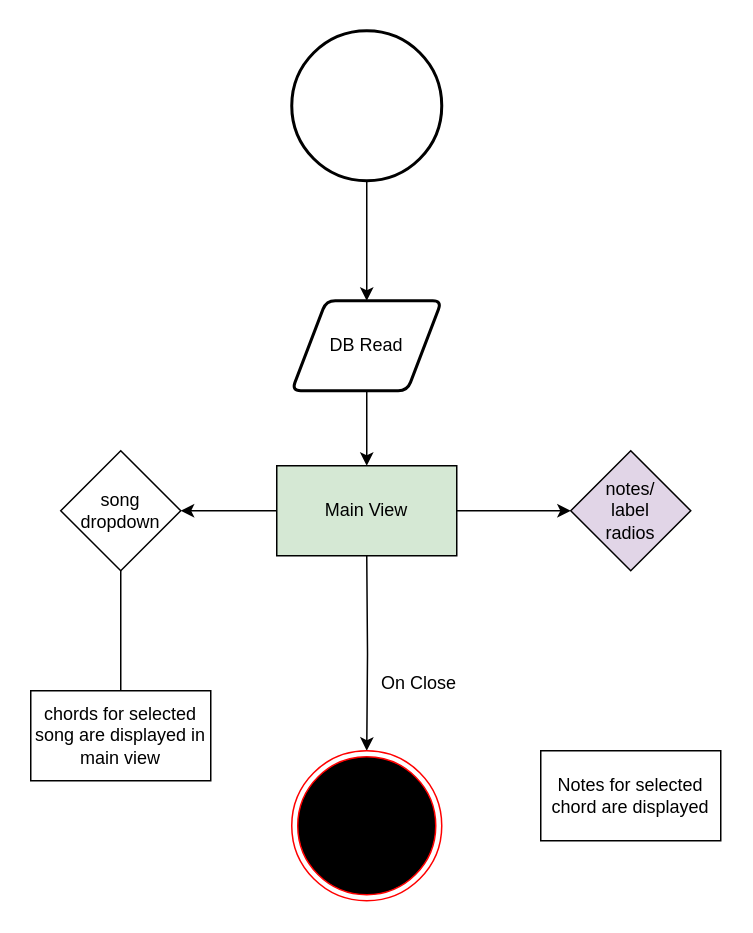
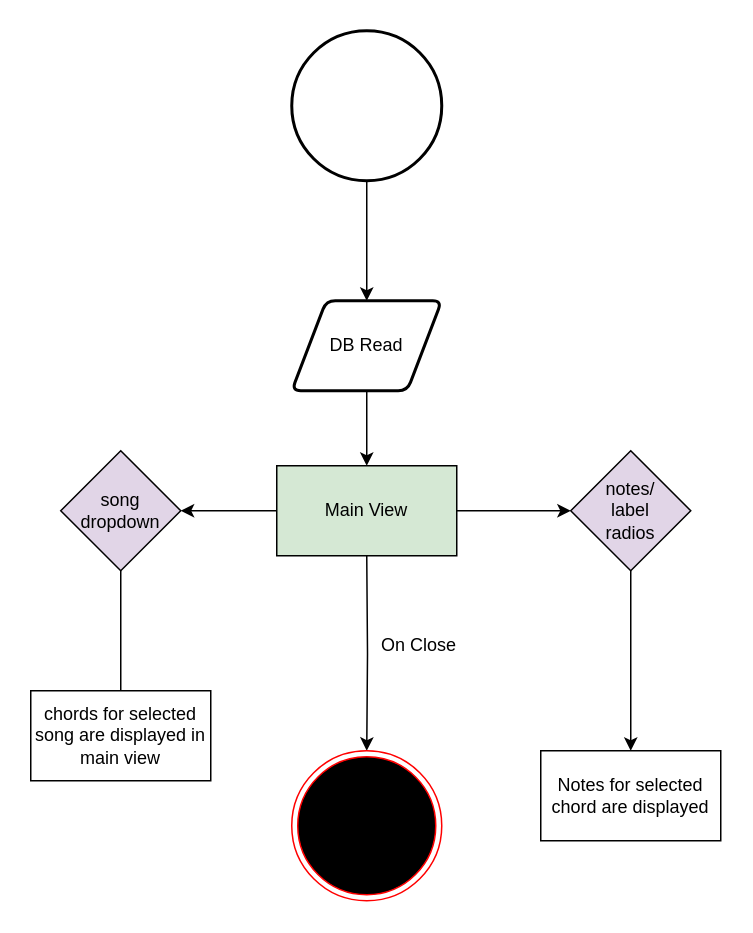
node "song dropdown": fillcolor #ffffff -> #e1d5e7
edge "notes/ label radios" -> "Notes for selected chord are displayed": added
node "On Close": moved (419, 683) -> (419, 646)
